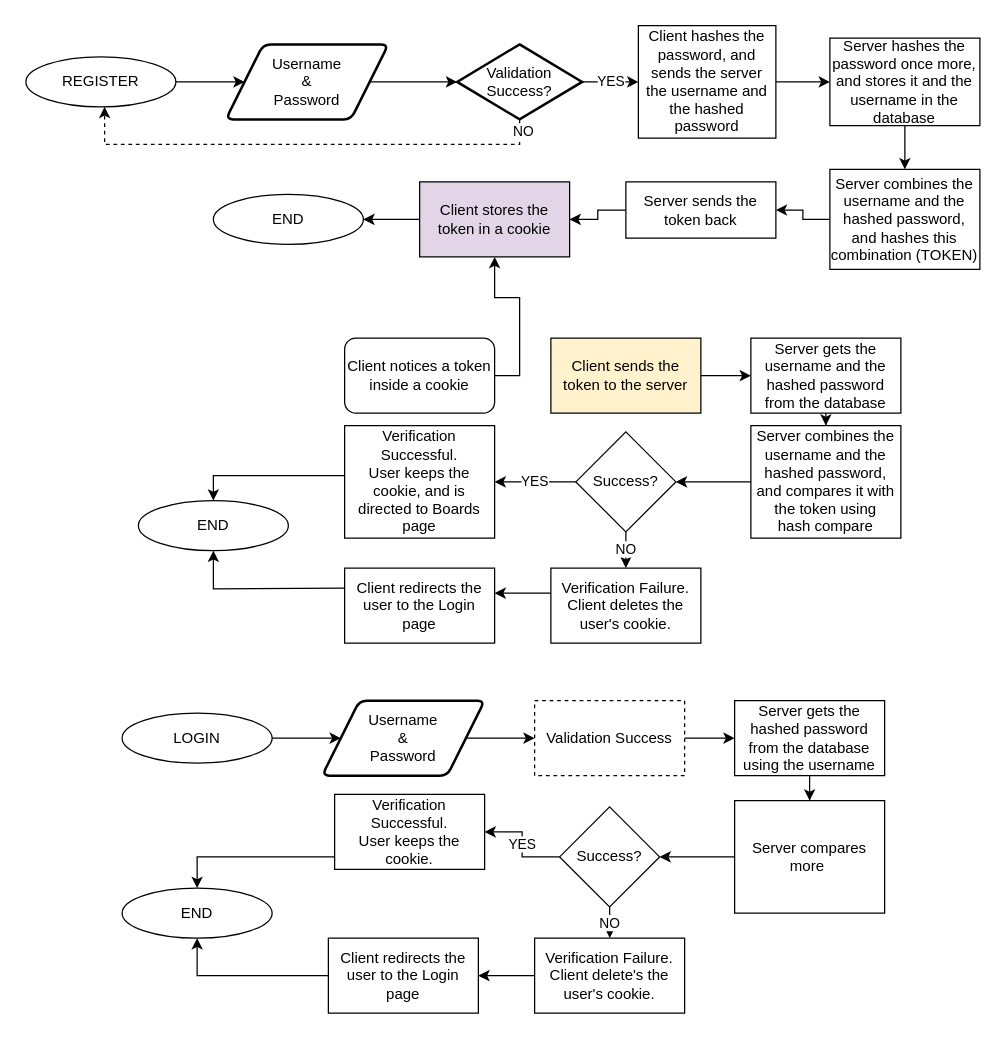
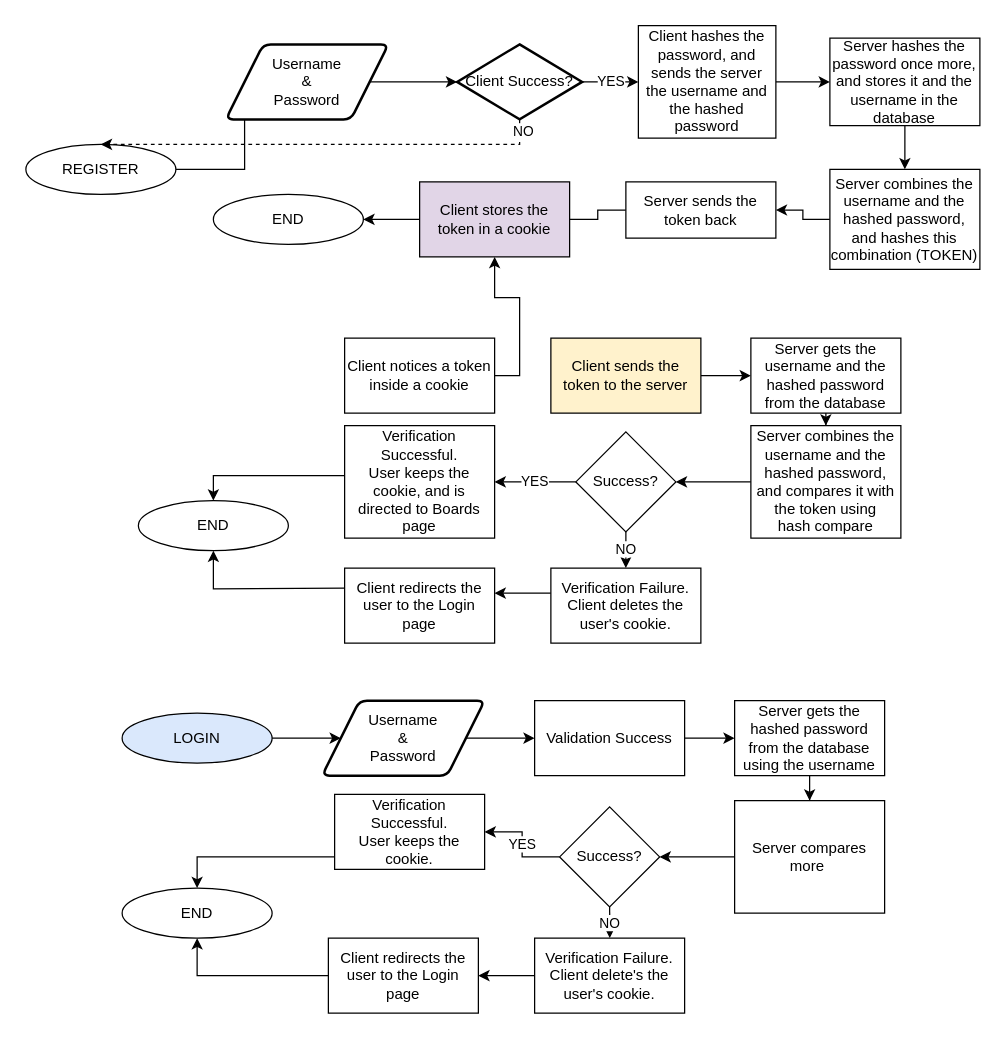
node "REGISTER": moved (101, 82) -> (101, 169)
node "Validation Success?": label "Validation Success?" -> "Client Success?"
edge "Server sends the token back" -> "Client stores the token in a cookie": arrowhead classic -> none
node "Client notices a token inside a cookie": shape rounded rectangle -> rectangle
node "LOGIN": fillcolor #ffffff -> #dae8fc
node "Validation Success": style dashed -> solid
